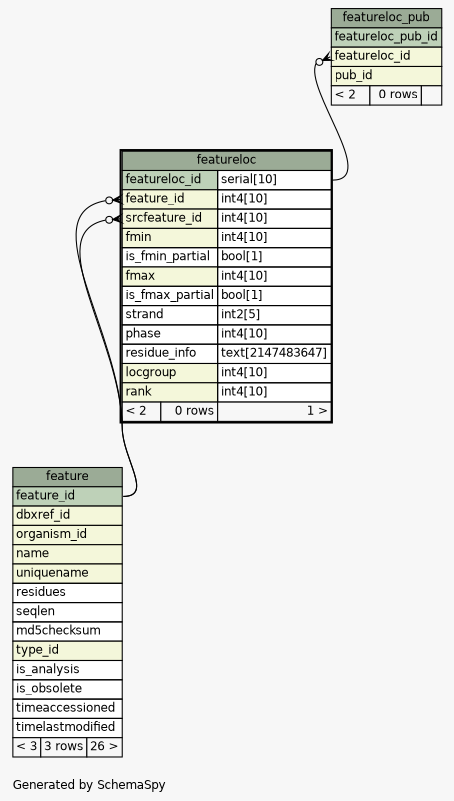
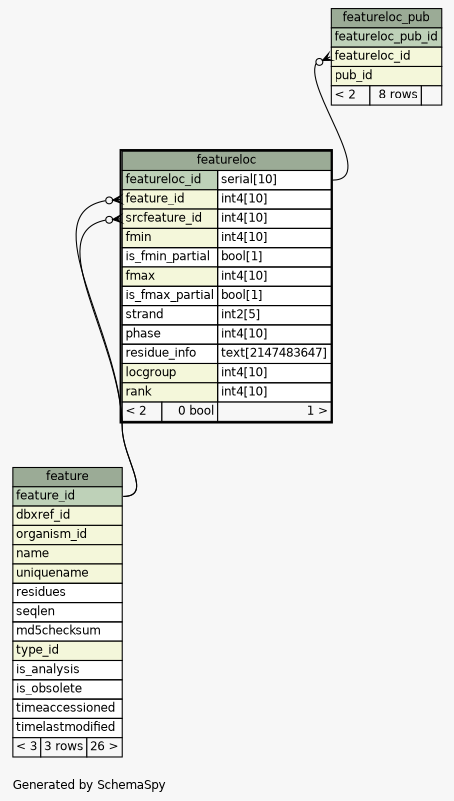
node "featureloc_pub": text "0 rows" -> "8 rows"
node "featureloc": text "0 rows" -> "0 bool"
